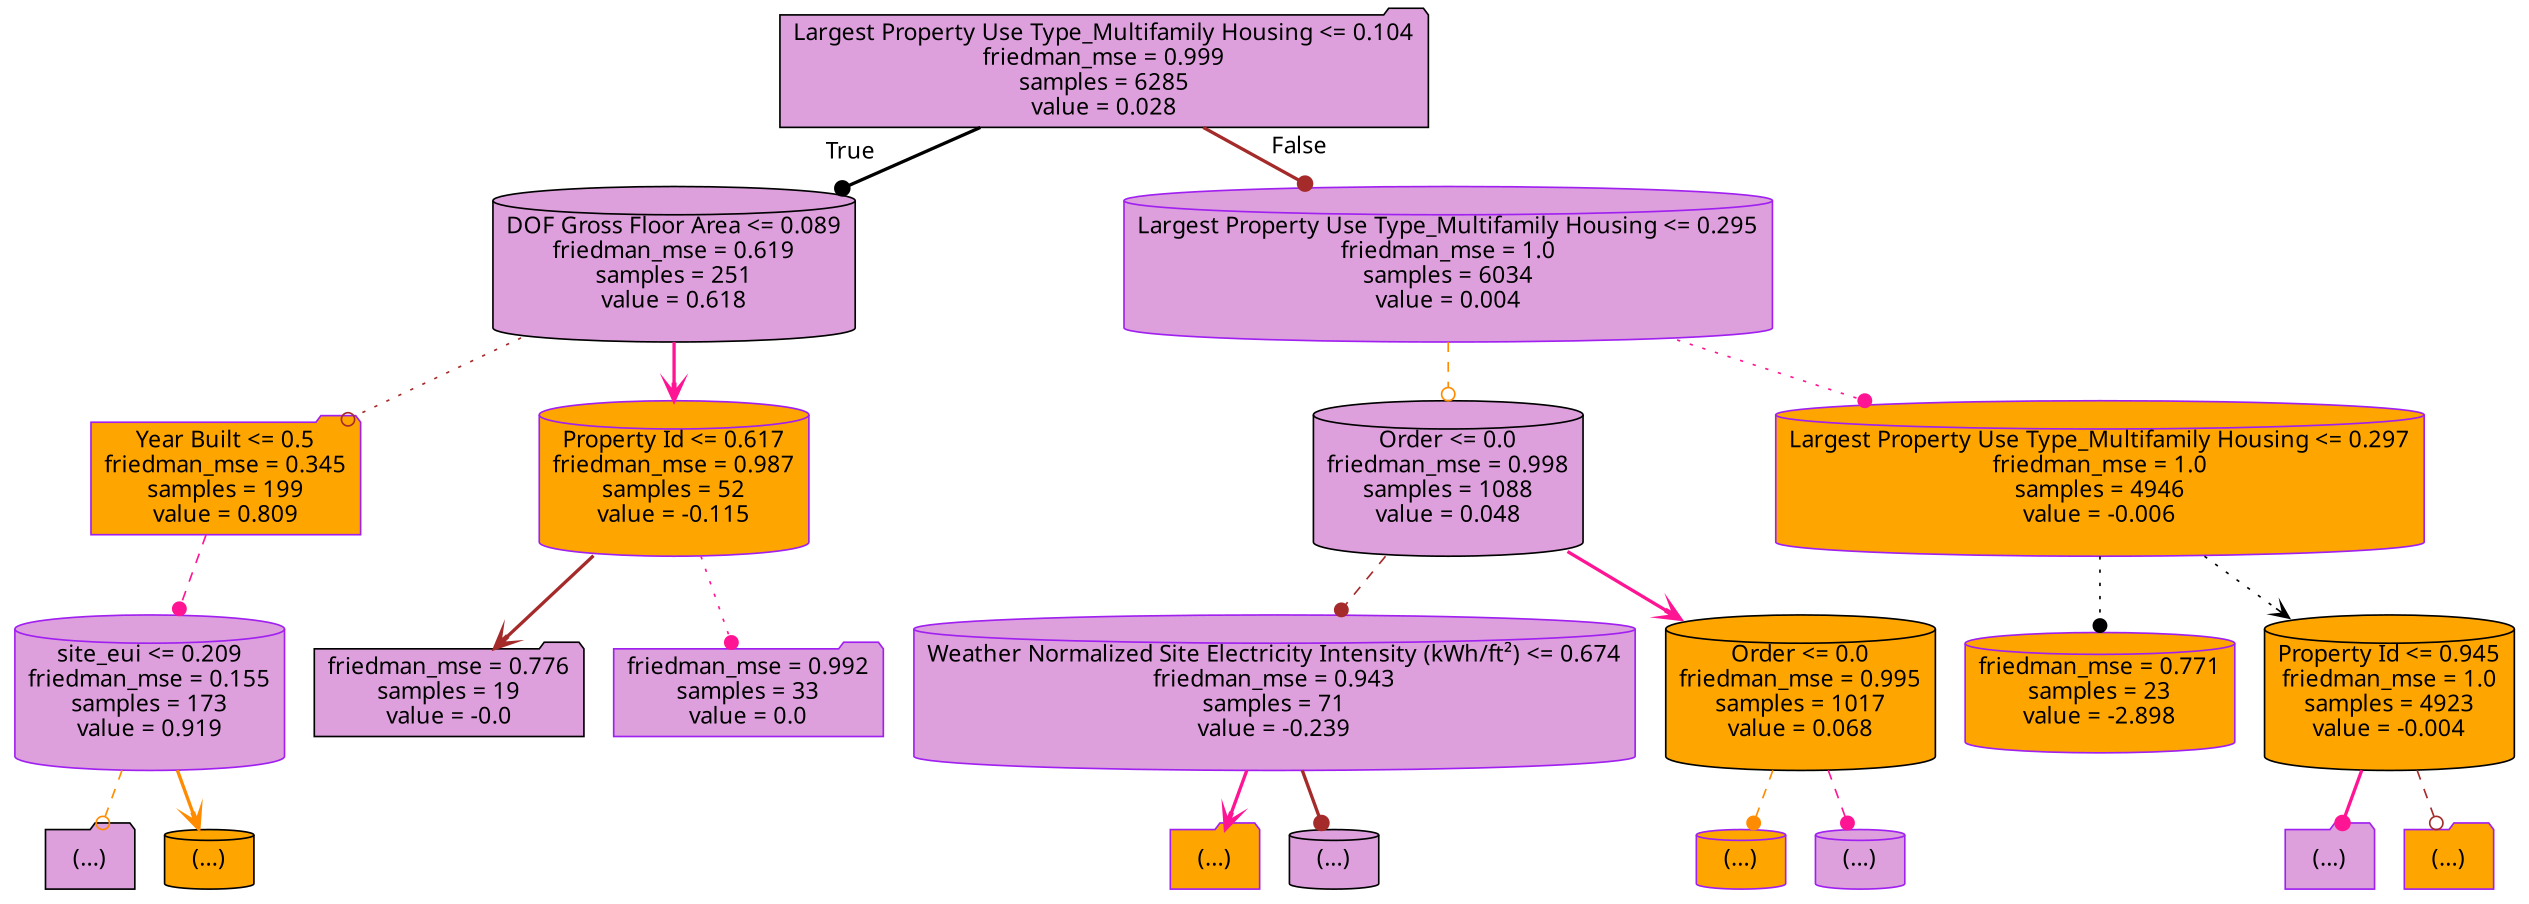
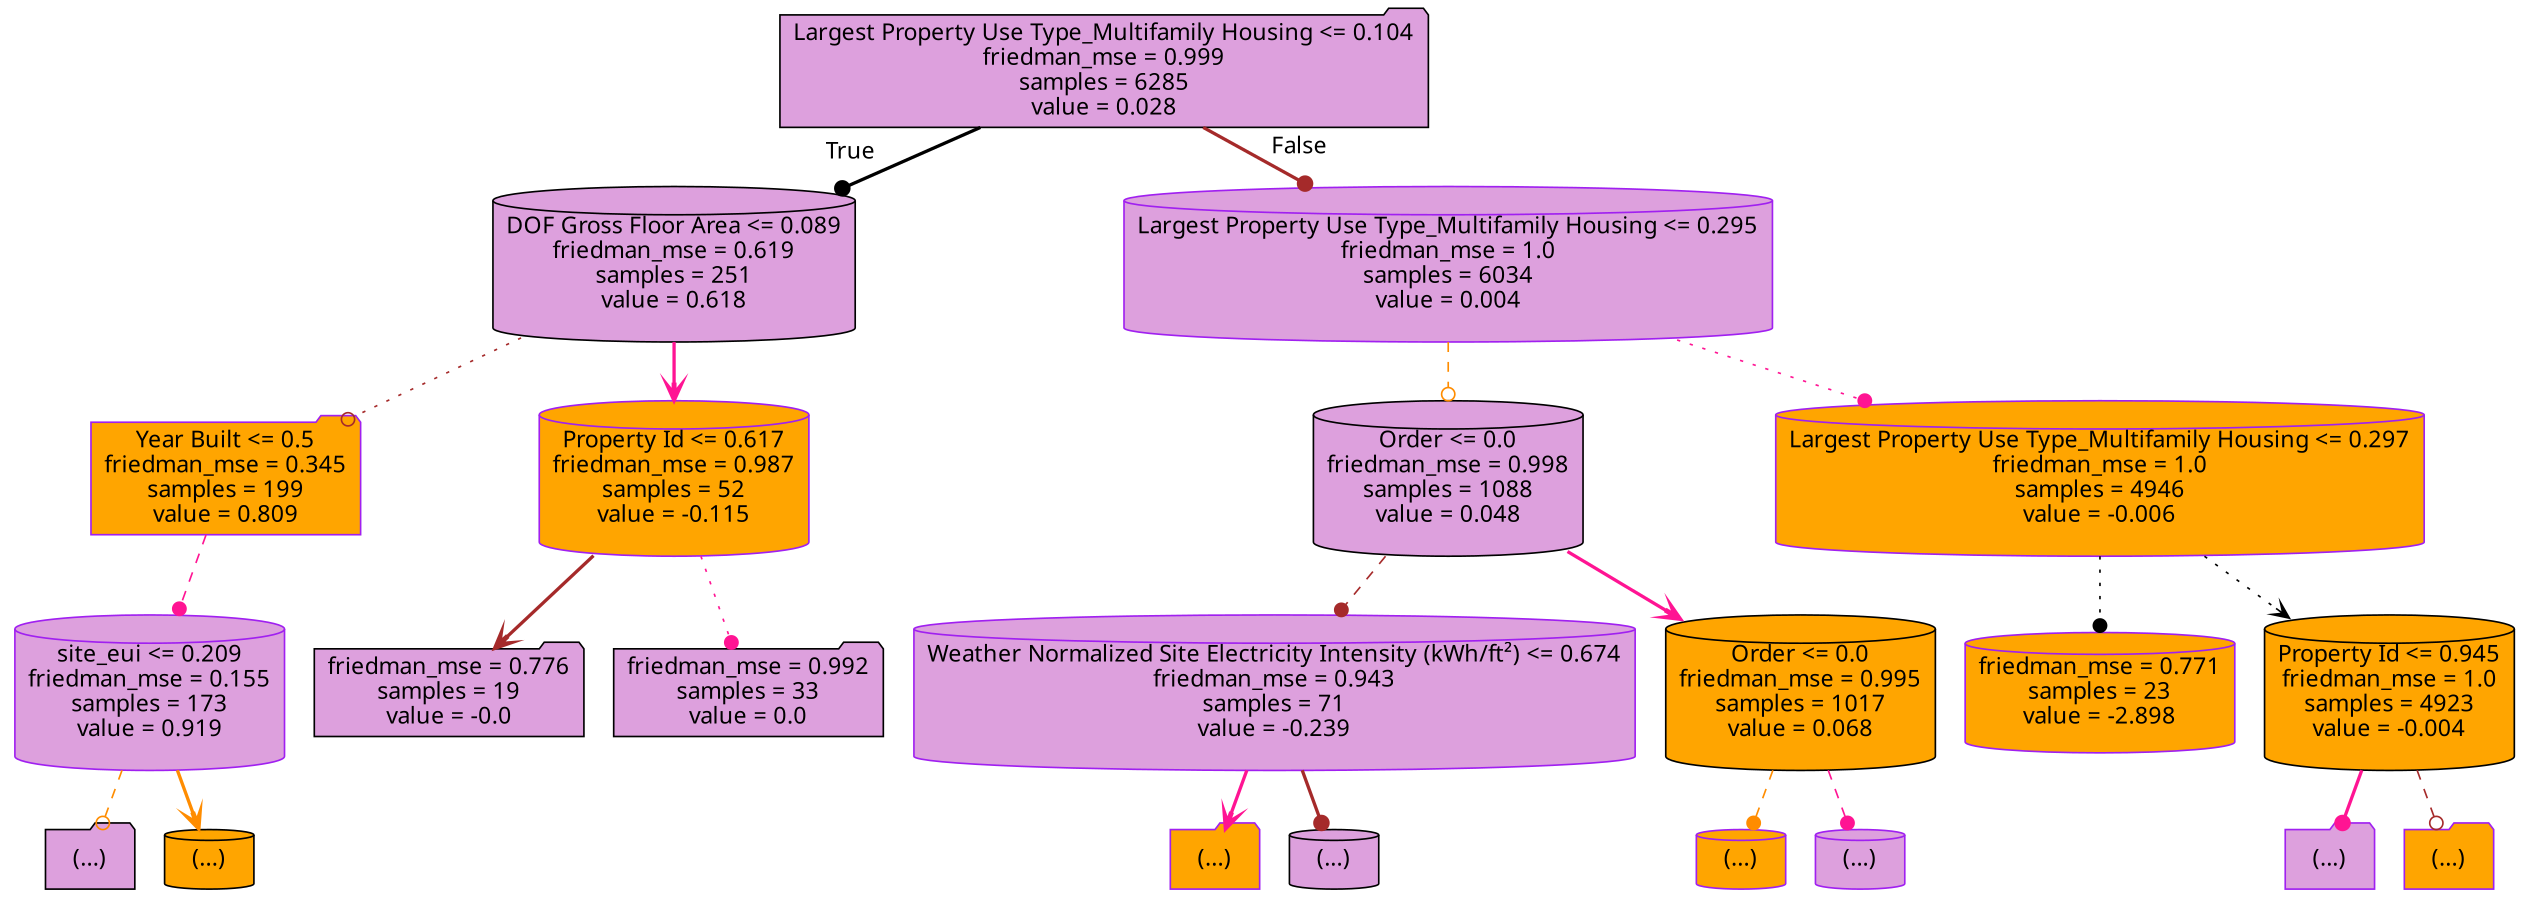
node "friedman_mse = 0.992 samples = 33 value = 0.0": color purple -> black
